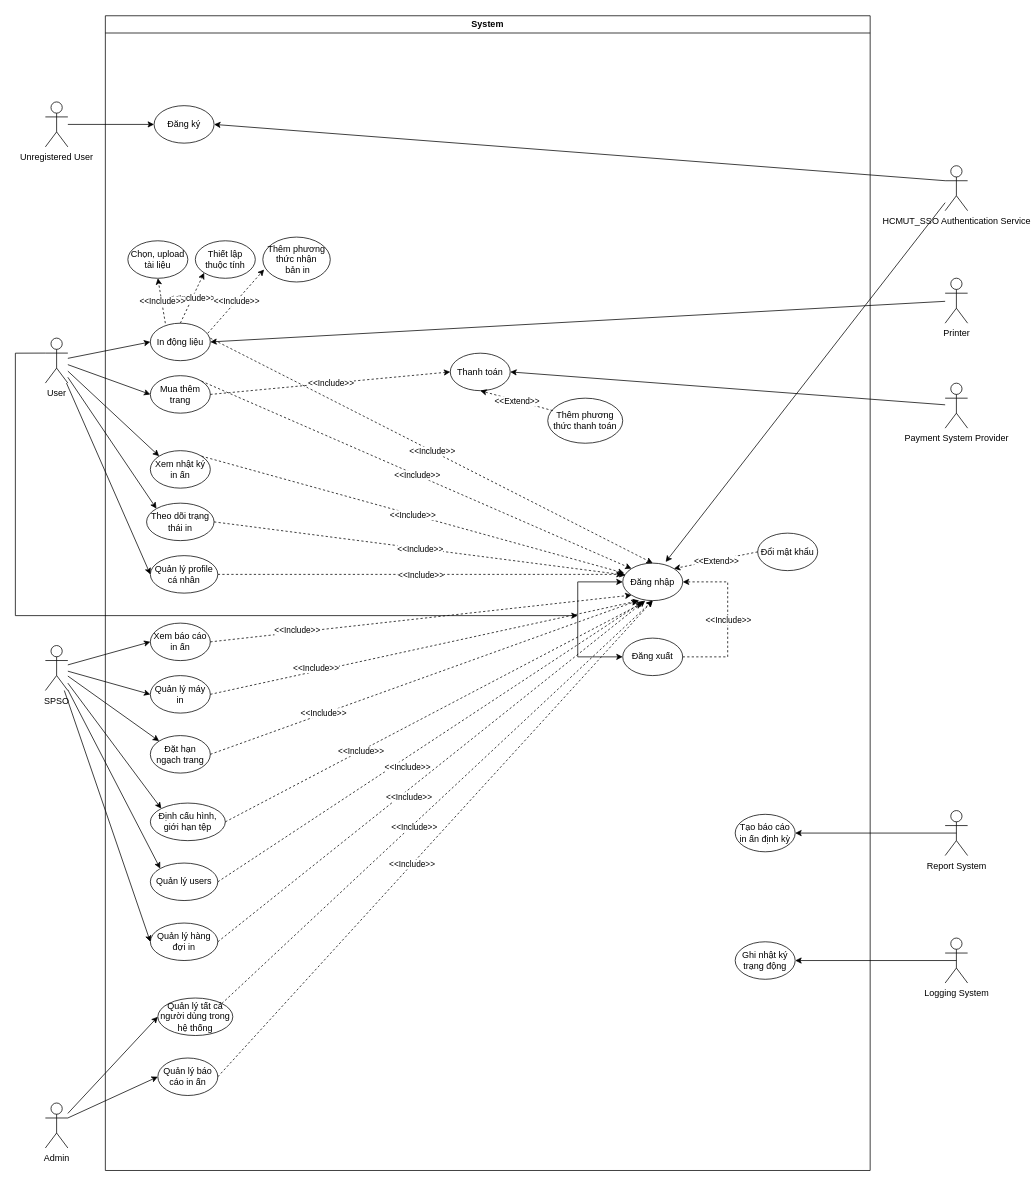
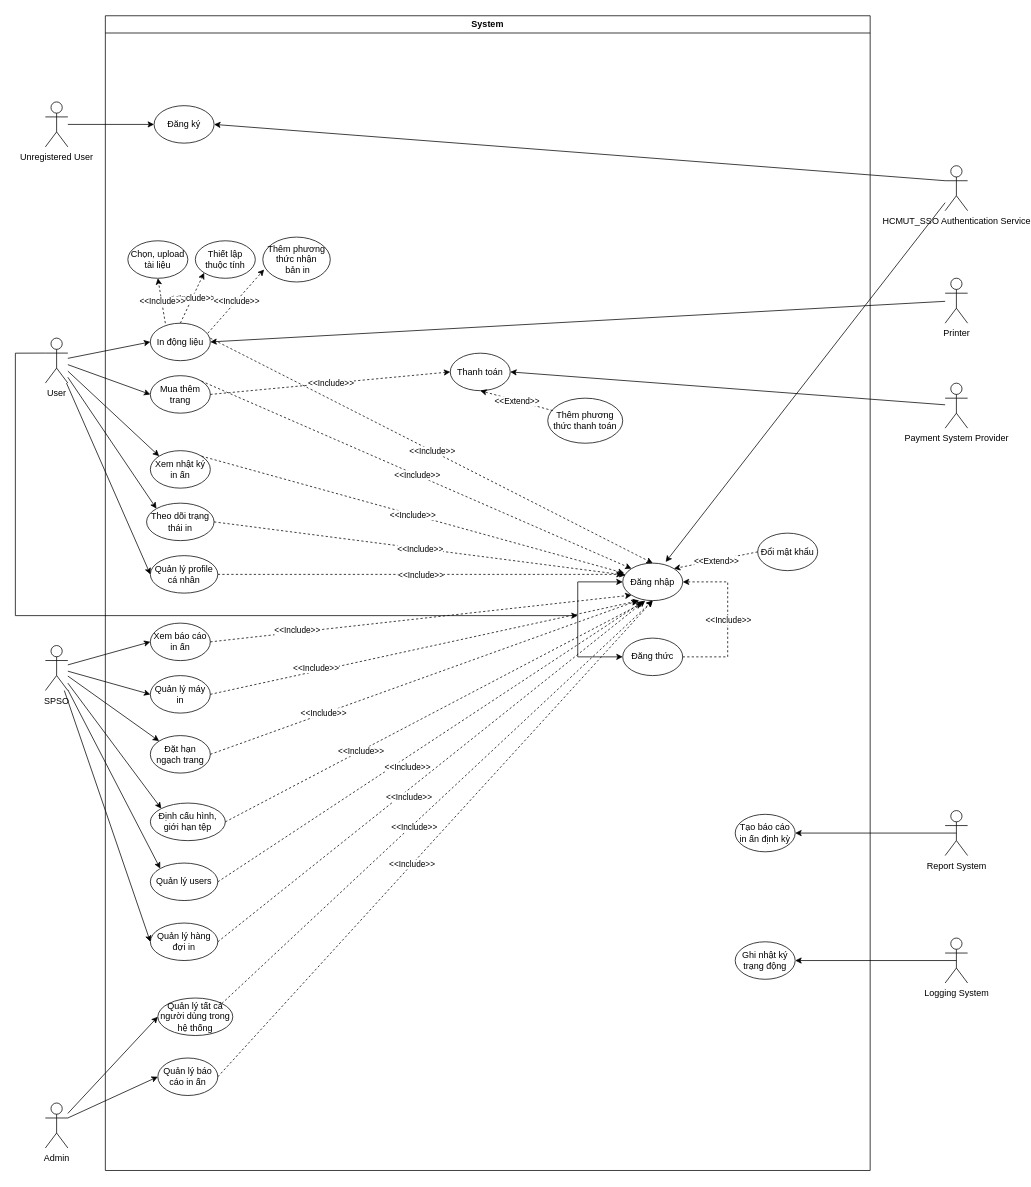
node "Đăng xuất": label "Đăng xuất" -> "Đăng thức"
